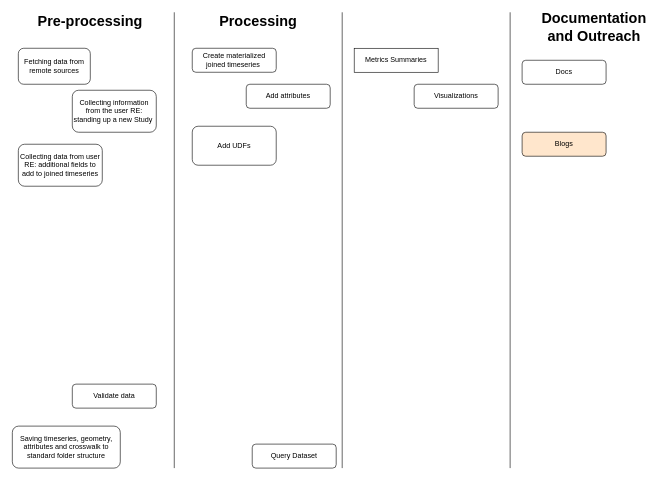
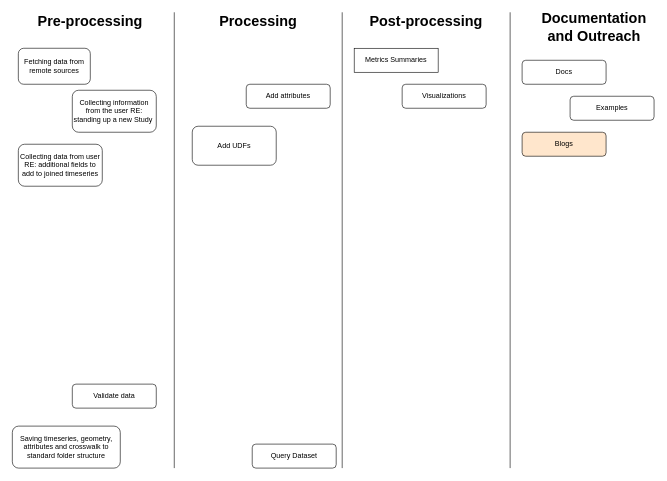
node "Post-processing": added
node "Create materialized joined timeseries": removed
node "Visualizations": moved (456, 96) -> (444, 96)
node "Examples": added
